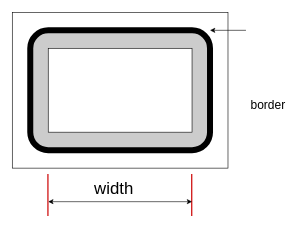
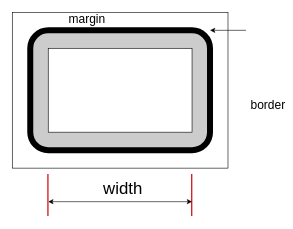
node "margin": added
node "width": moved (117, 189) -> (126, 189)
